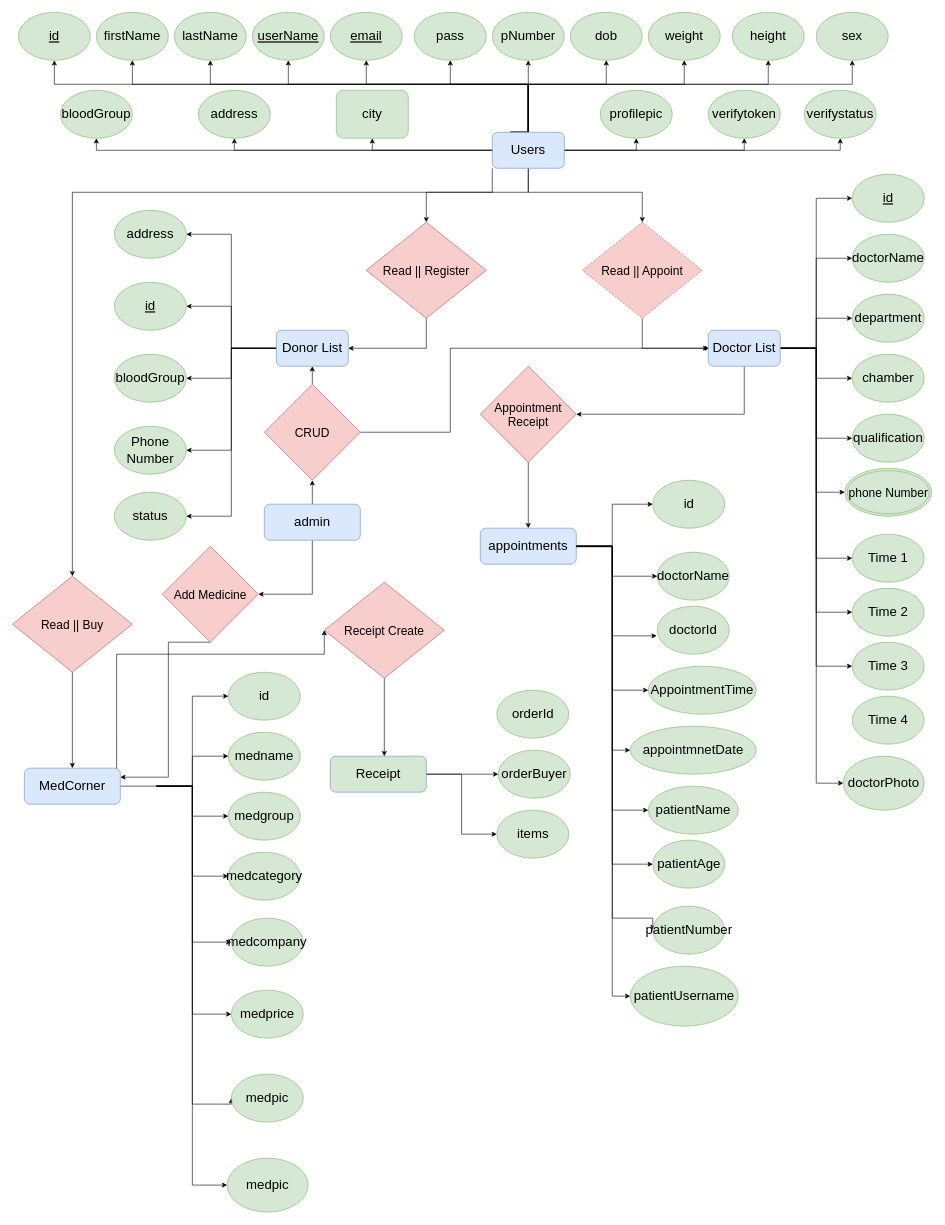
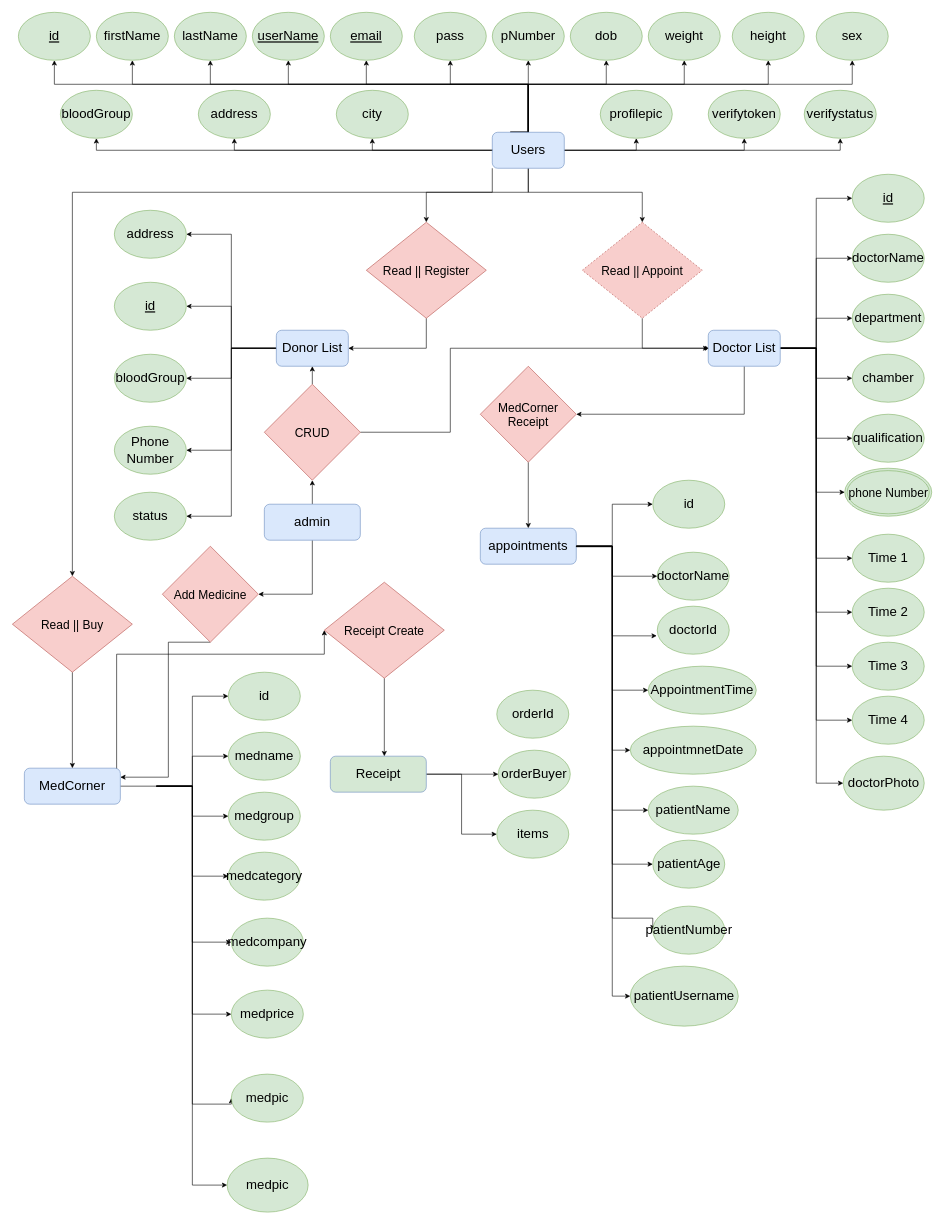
node "city": shape rounded rectangle -> ellipse
node "Appointment Receipt": label "Appointment Receipt" -> "MedCorner Receipt"
edge "Doctor List" -> "Time 4": added
